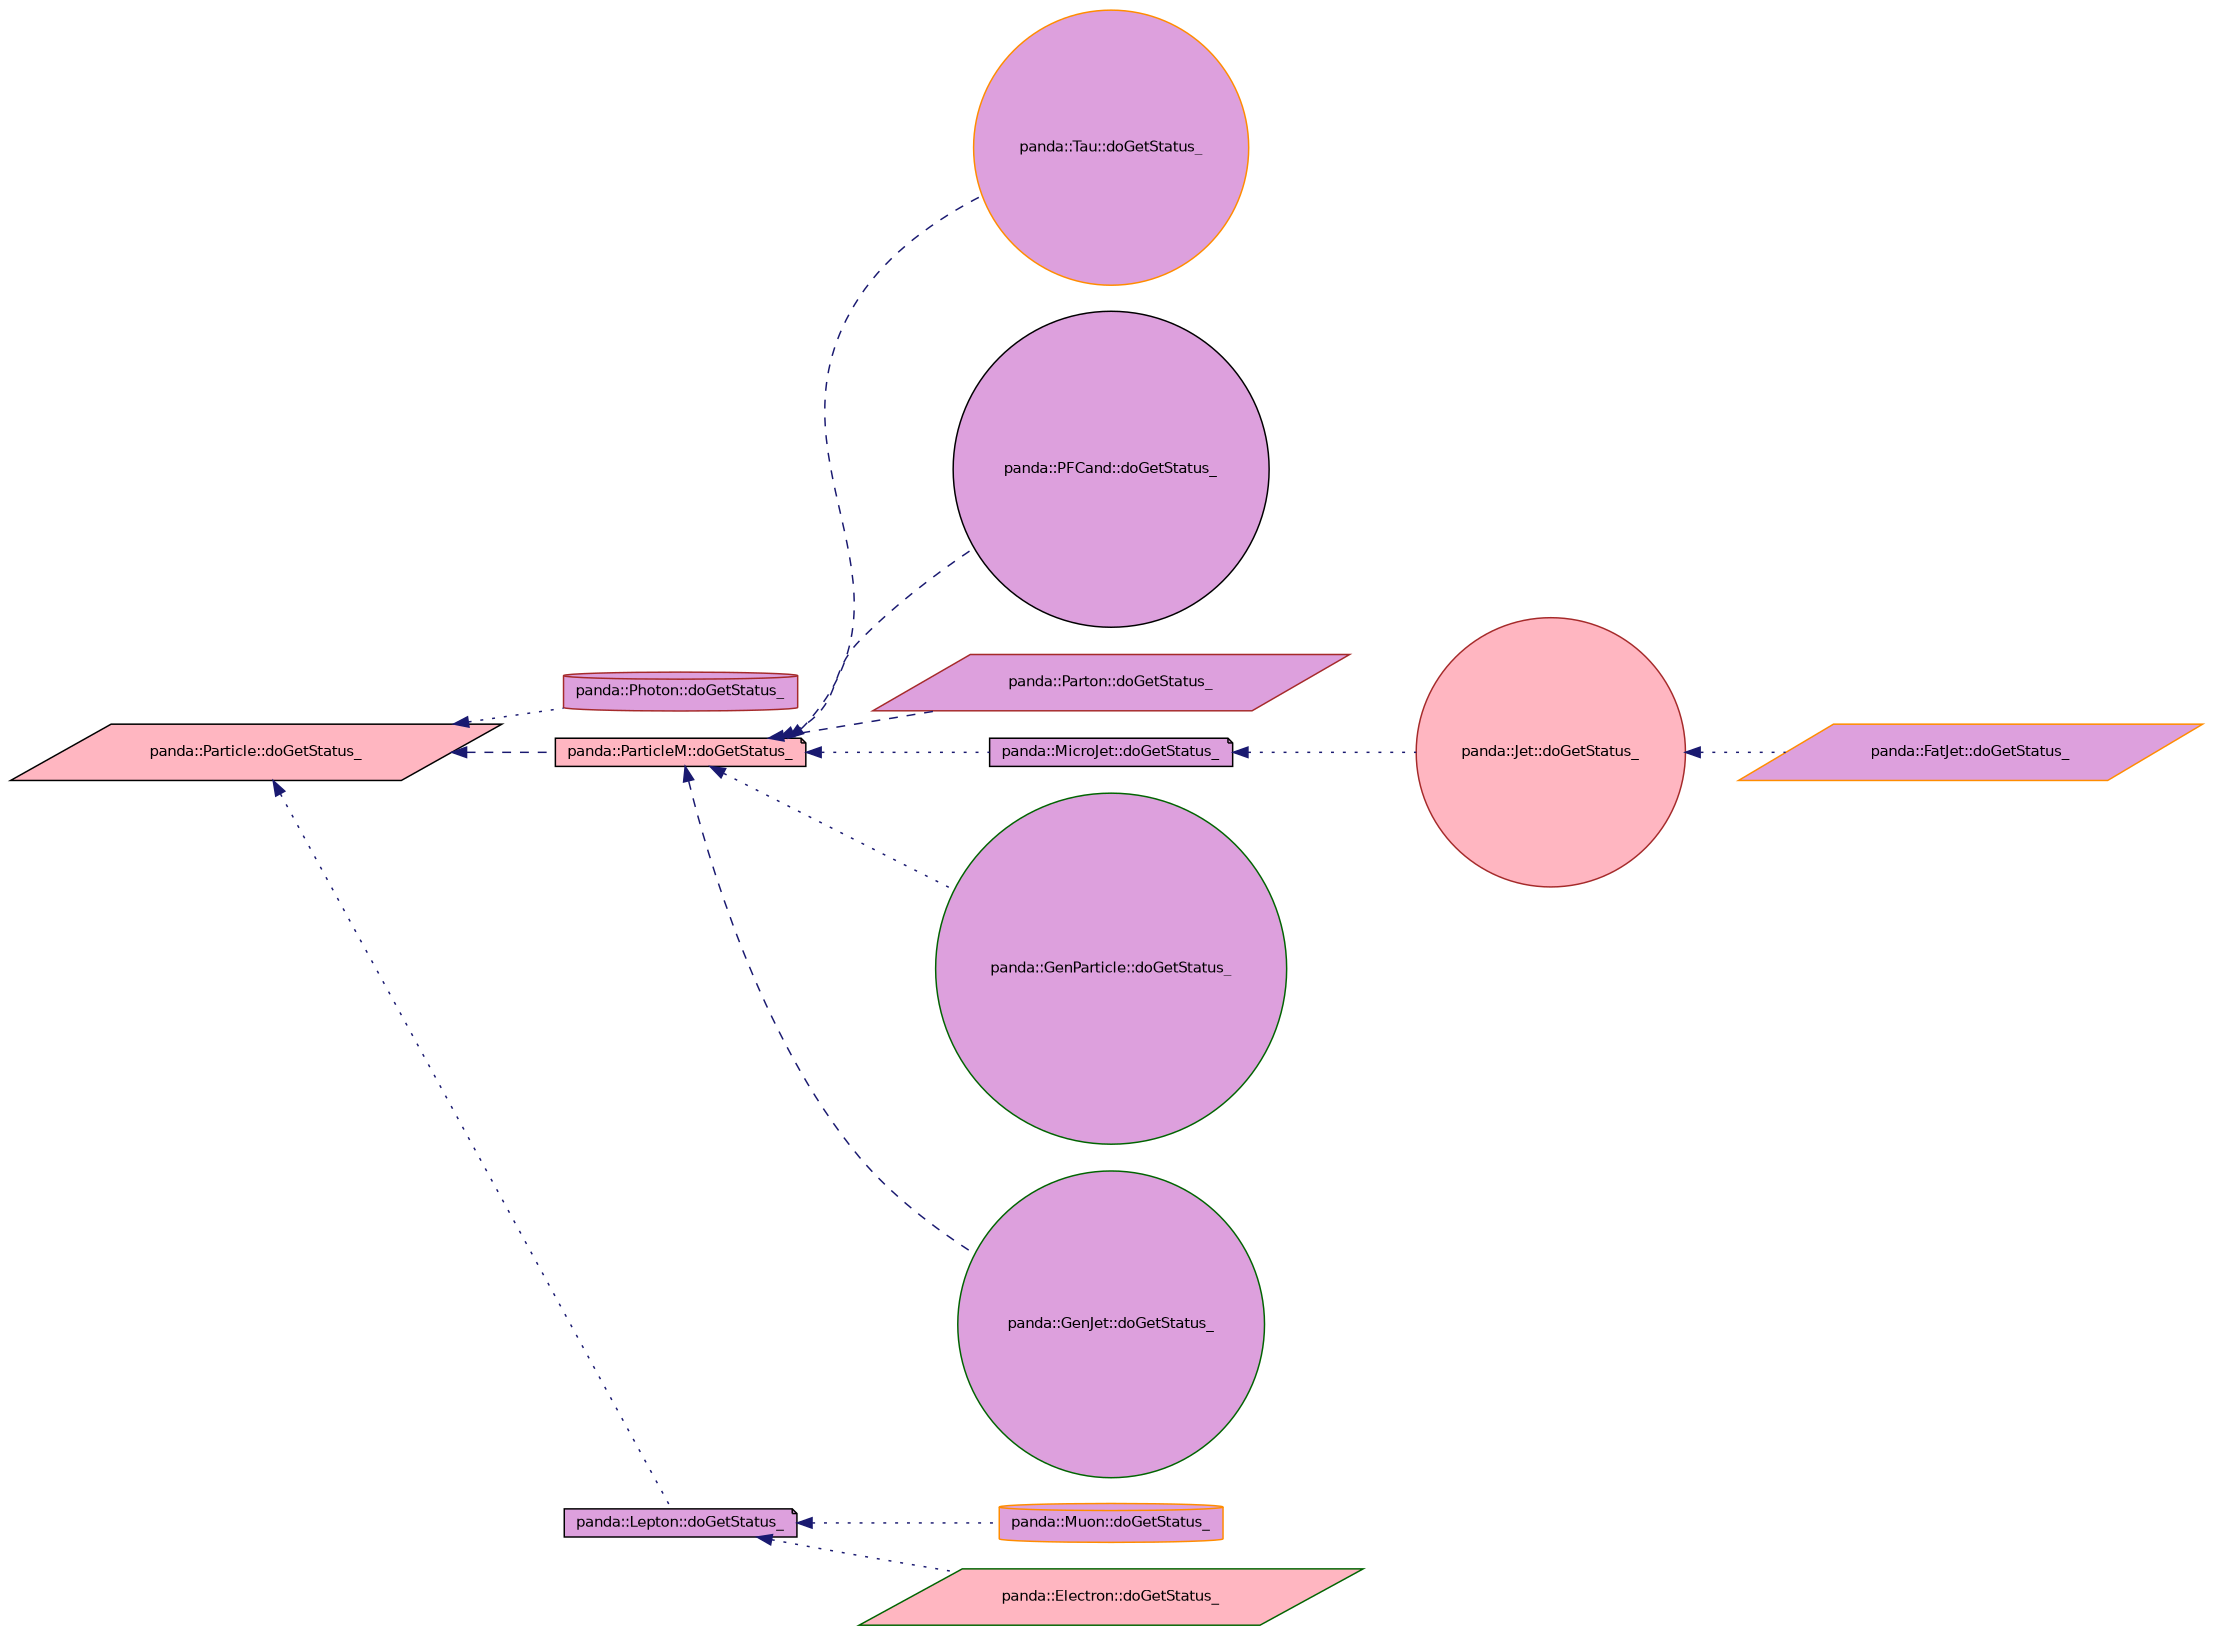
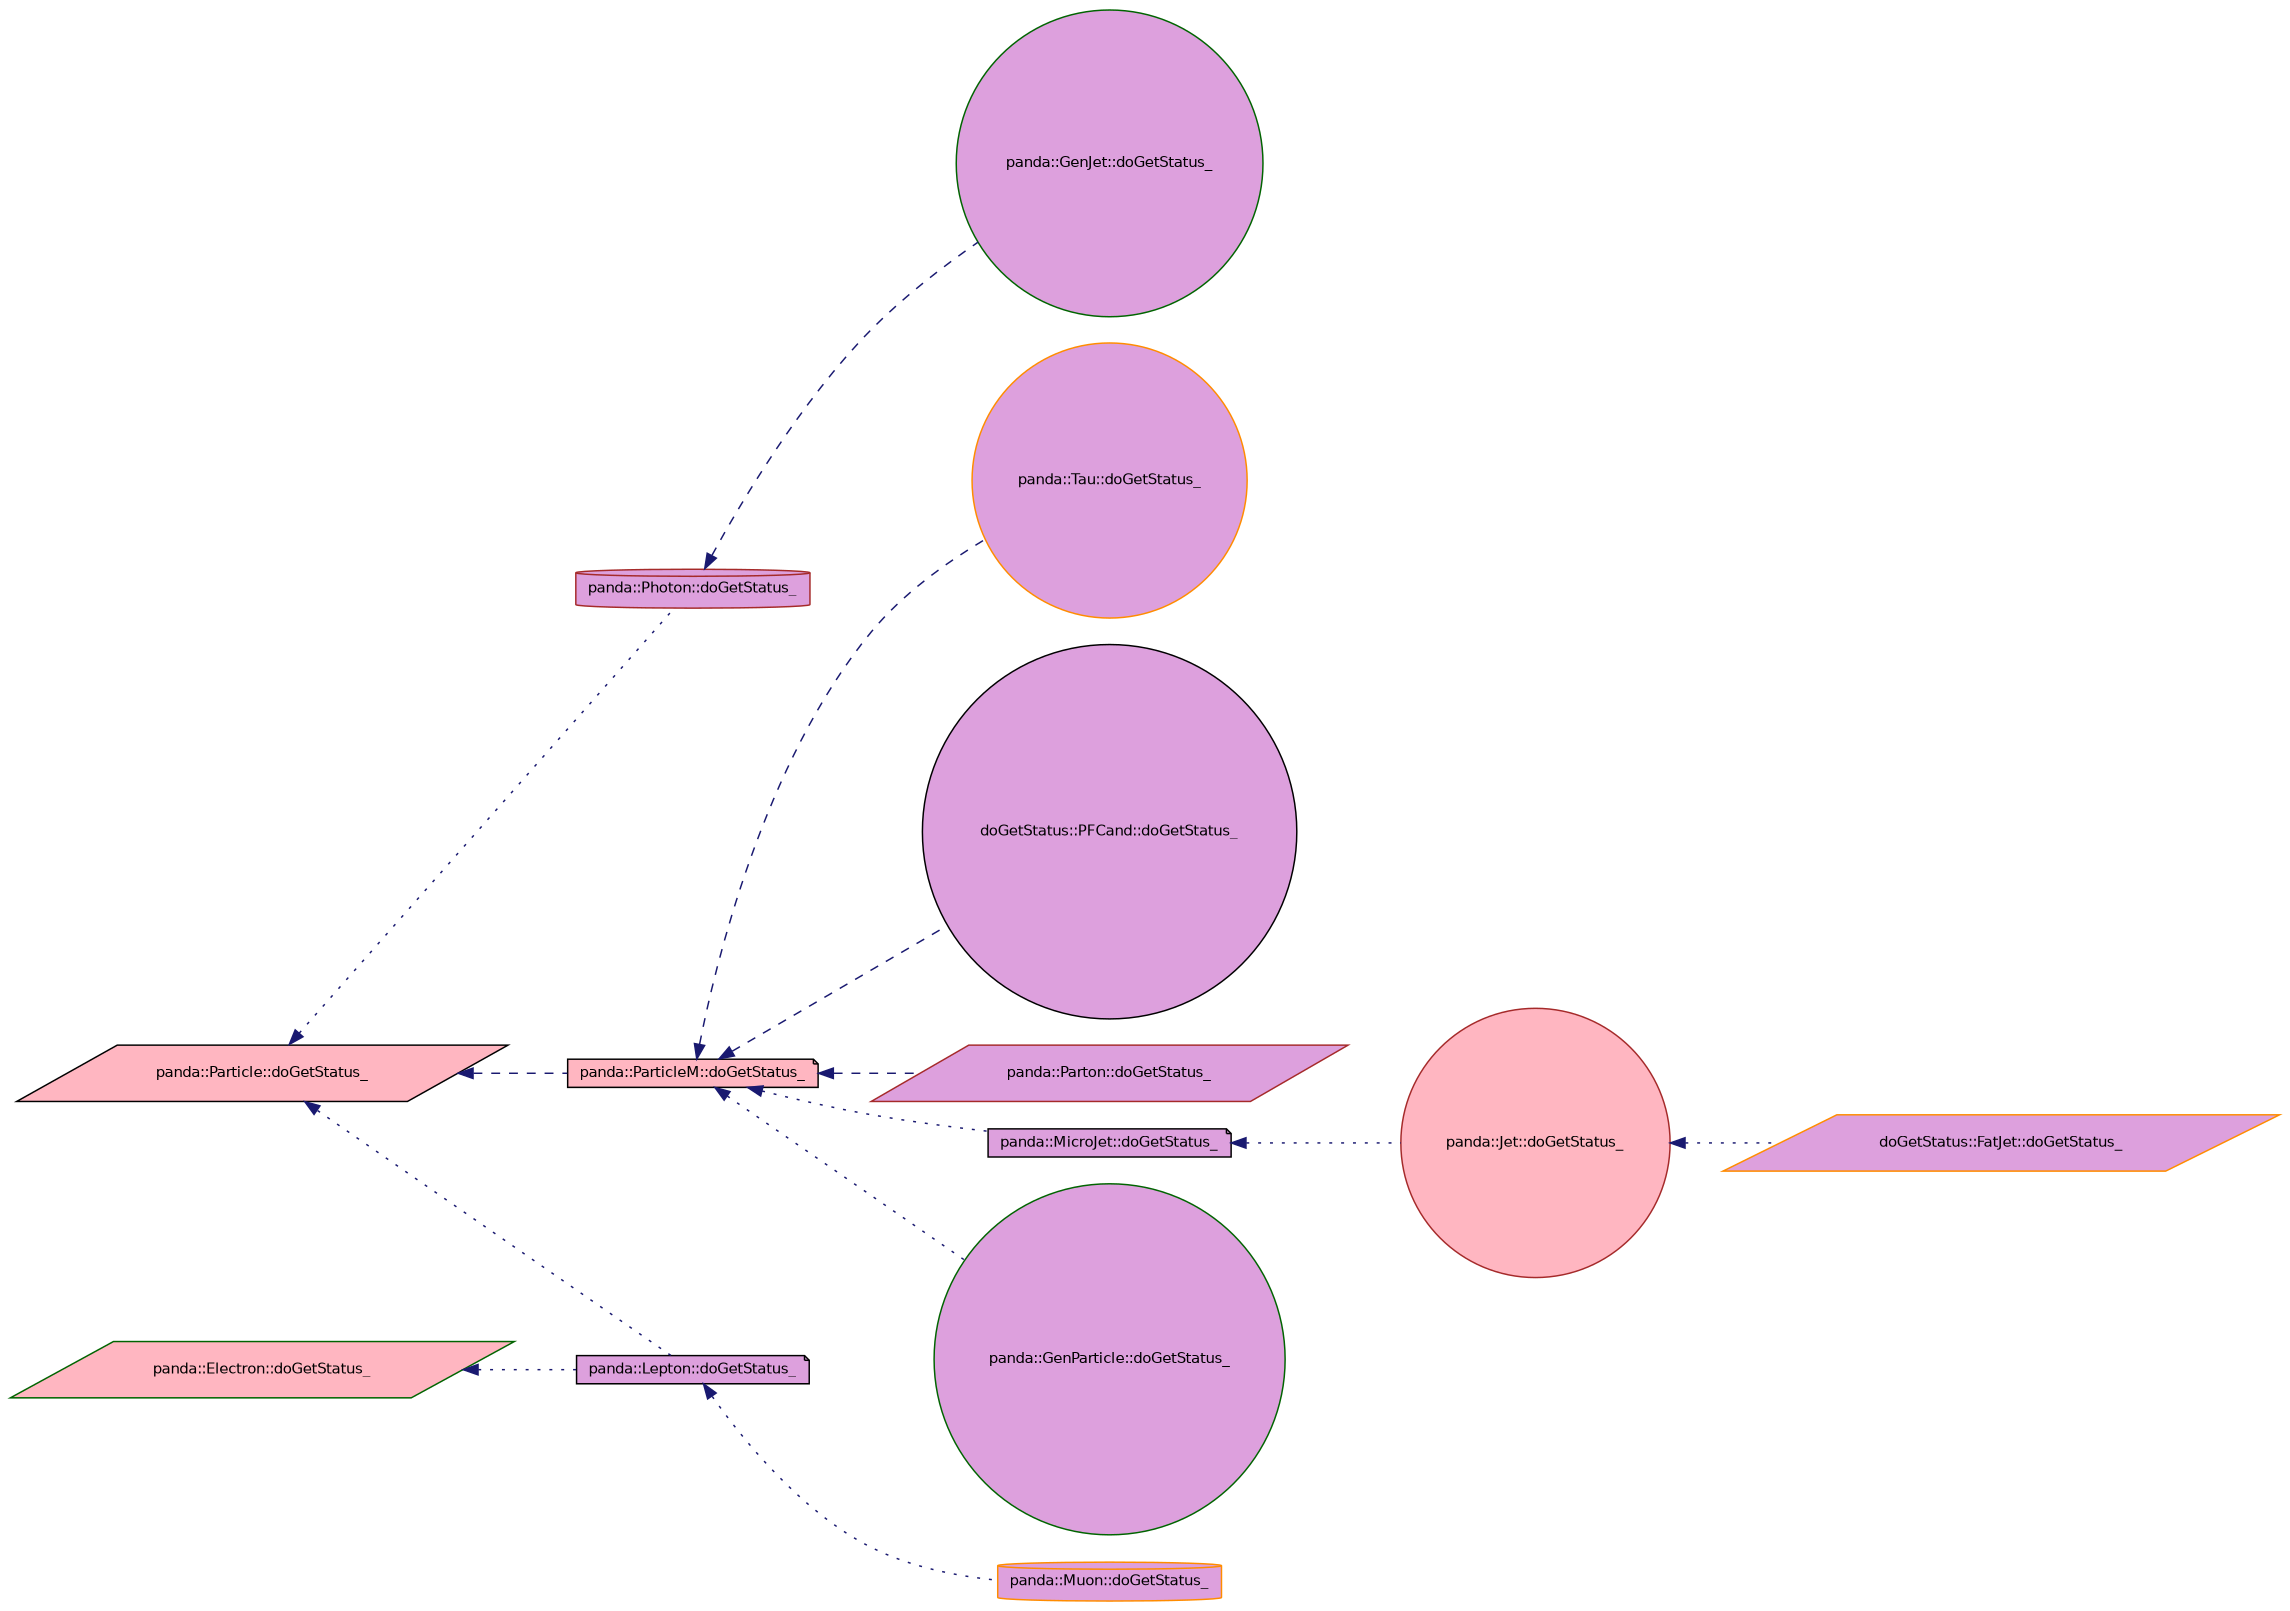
node "panda::PFCand::doGetStatus_": label "panda::PFCand::doGetStatus_" -> "doGetStatus::PFCand::doGetStatus_"
node "panda::FatJet::doGetStatus_": label "panda::FatJet::doGetStatus_" -> "doGetStatus::FatJet::doGetStatus_"
edge "panda::GenJet::doGetStatus_" -> "panda::ParticleM::doGetStatus_": now "panda::GenJet::doGetStatus_" -> "panda::Photon::doGetStatus_"
edge "panda::Electron::doGetStatus_" -> "panda::Lepton::doGetStatus_": reversed
